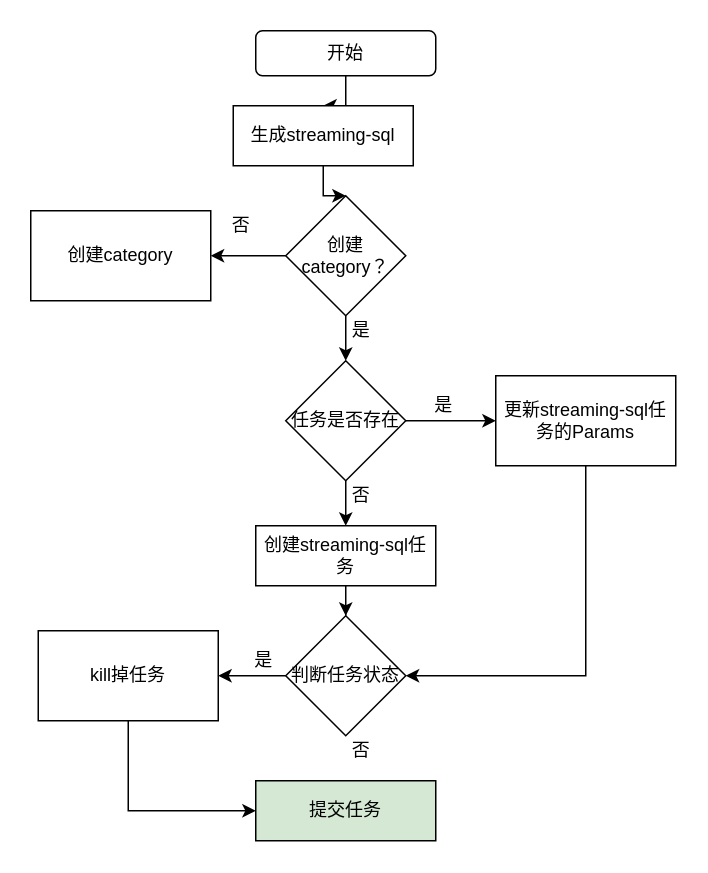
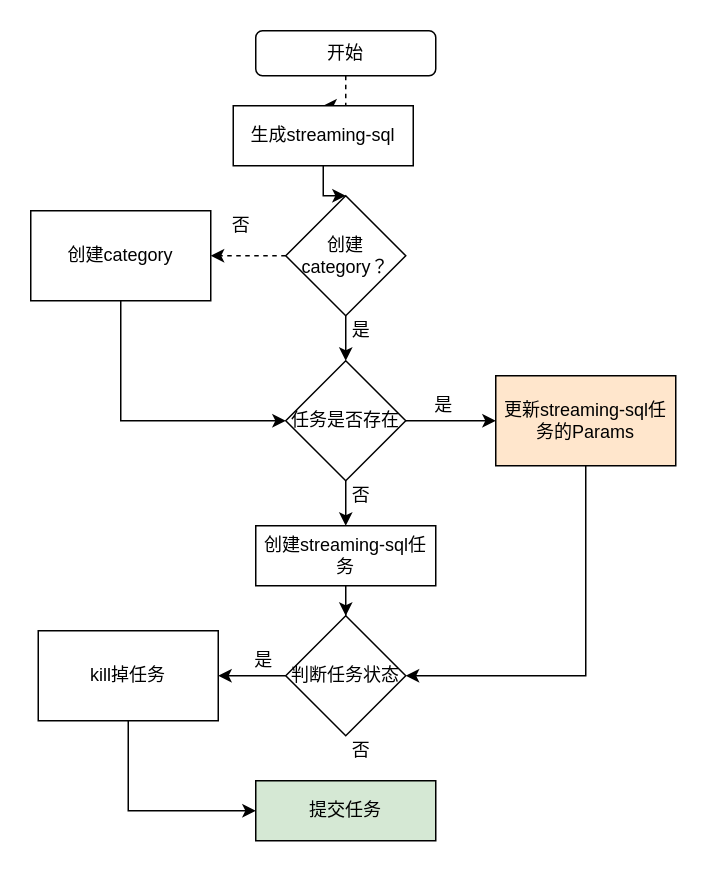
edge "开始" -> "生成streaming-sql": style solid -> dashed
edge "创建category？" -> "创建category": style solid -> dashed
edge "创建category" -> "任务是否存在": added
node "更新streaming-sql任务的Params": fillcolor #ffffff -> #ffe6cc
